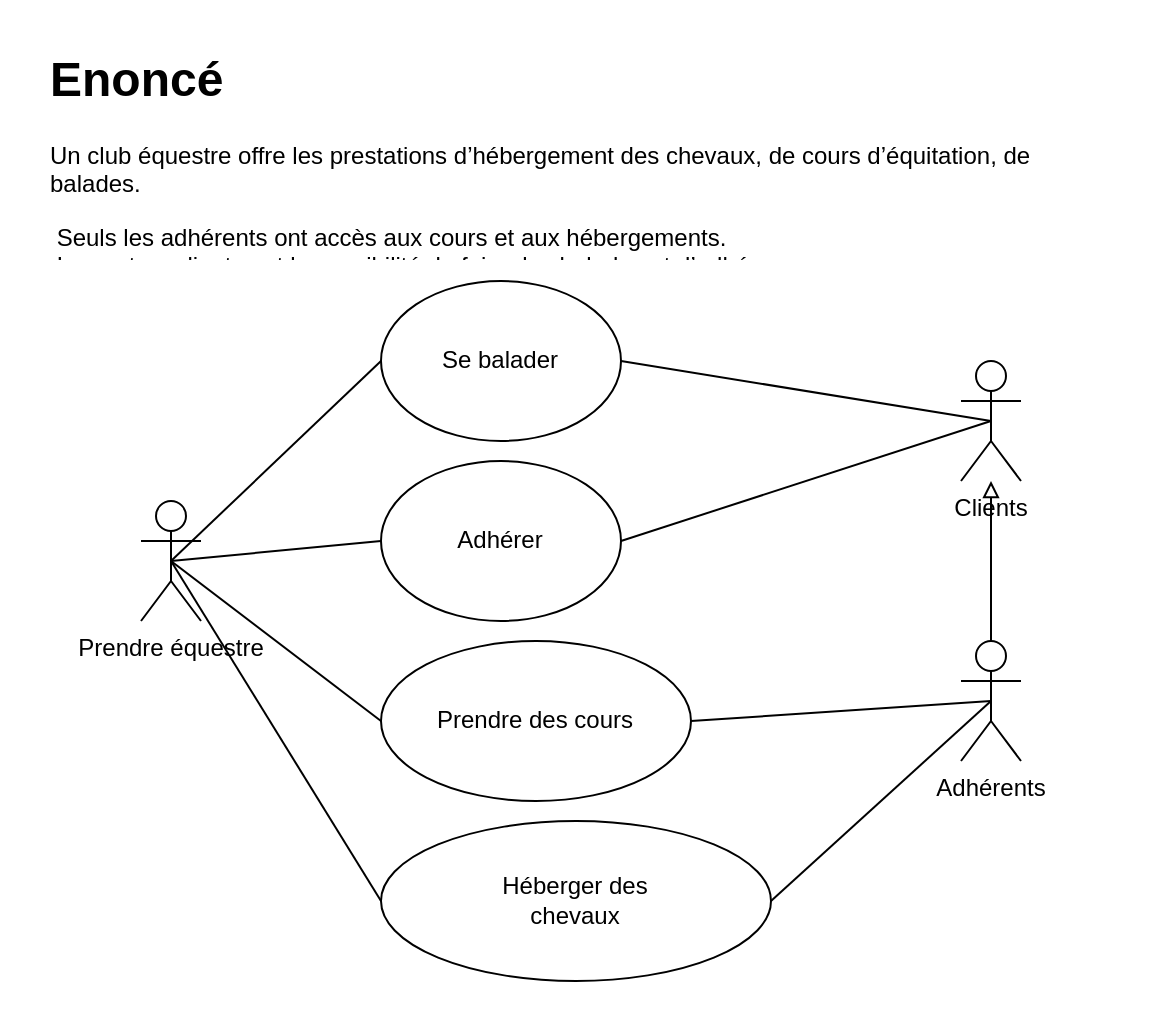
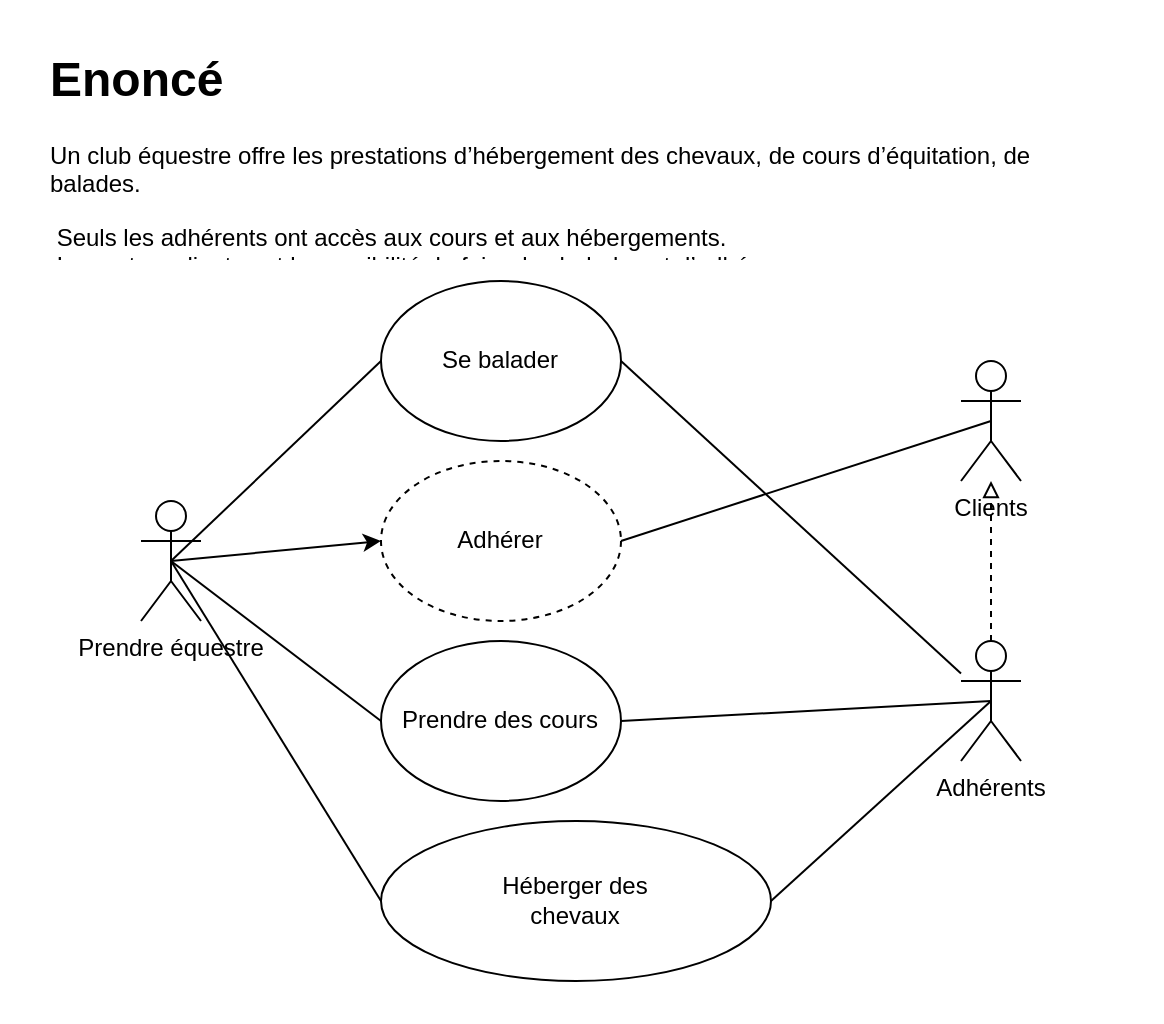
edge "Se balader" -- "Clients": now "Se balader" -- "Adhérents"
node "Adhérer": style solid -> dashed
edge "Adhérer" -- "Prendre équestre": arrowhead none -> classic
edge "Adhérents" -> "Clients": style solid -> dashed
node "Prendre des cours": size 310x160 -> 240x160
